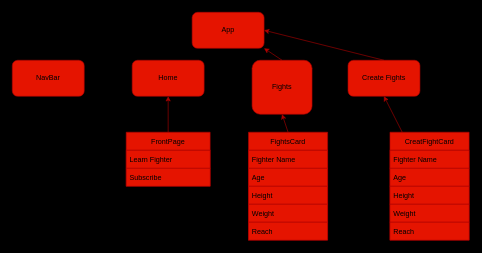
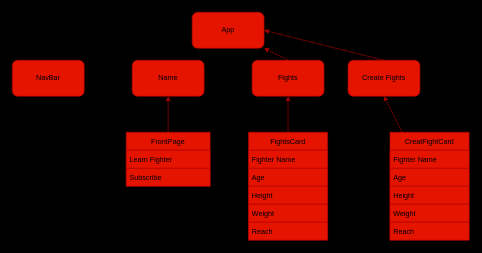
node "Home": label "Home" -> "Name"
node "Fights": size 60x54 -> 72x36
